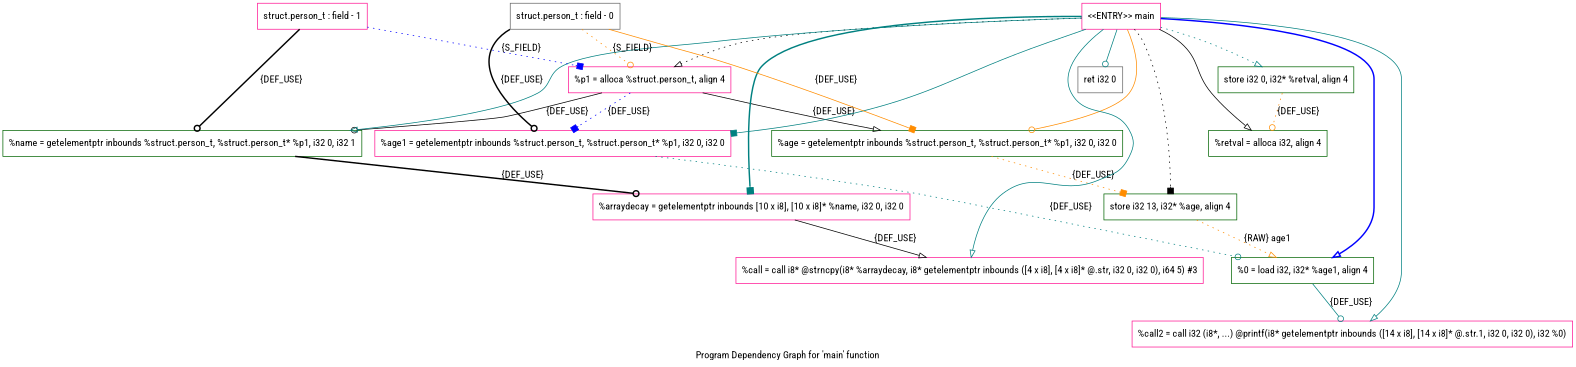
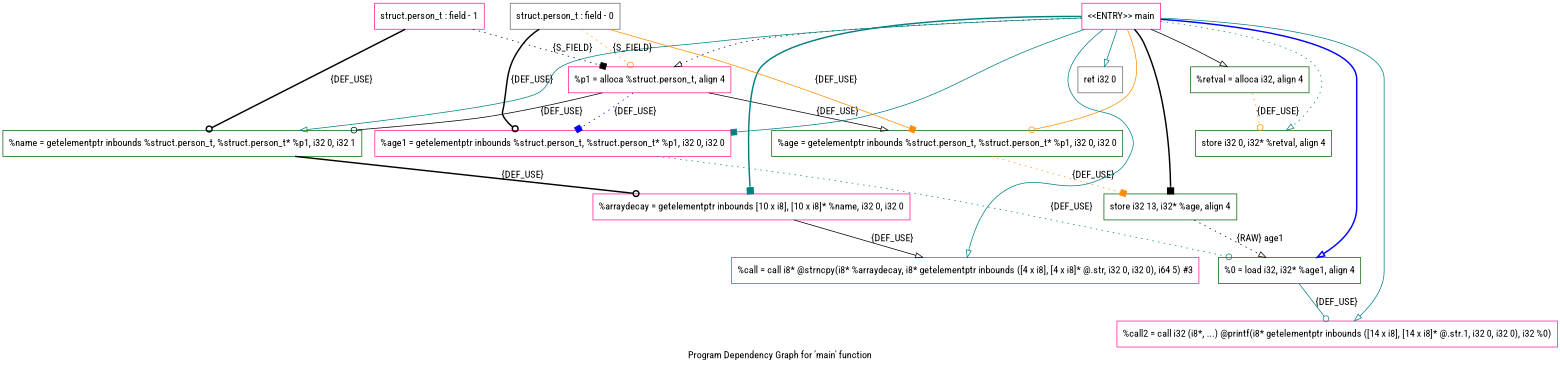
edge "<<ENTRY>> main" -> "ret i32 0": arrowhead odot -> onormal
edge "struct.person_t : field - 1" -> "%p1 = alloca %struct.person_t, align 4": color blue -> black
edge "<<ENTRY>> main" -> "store i32 13, i32* %age, align 4": style dotted -> bold
edge "store i32 0, i32* %retval, align 4" -> "%retval = alloca i32, align 4": reversed
edge "store i32 13, i32* %age, align 4" -> "%0 = load i32, i32* %age1, align 4": color darkorange -> black
